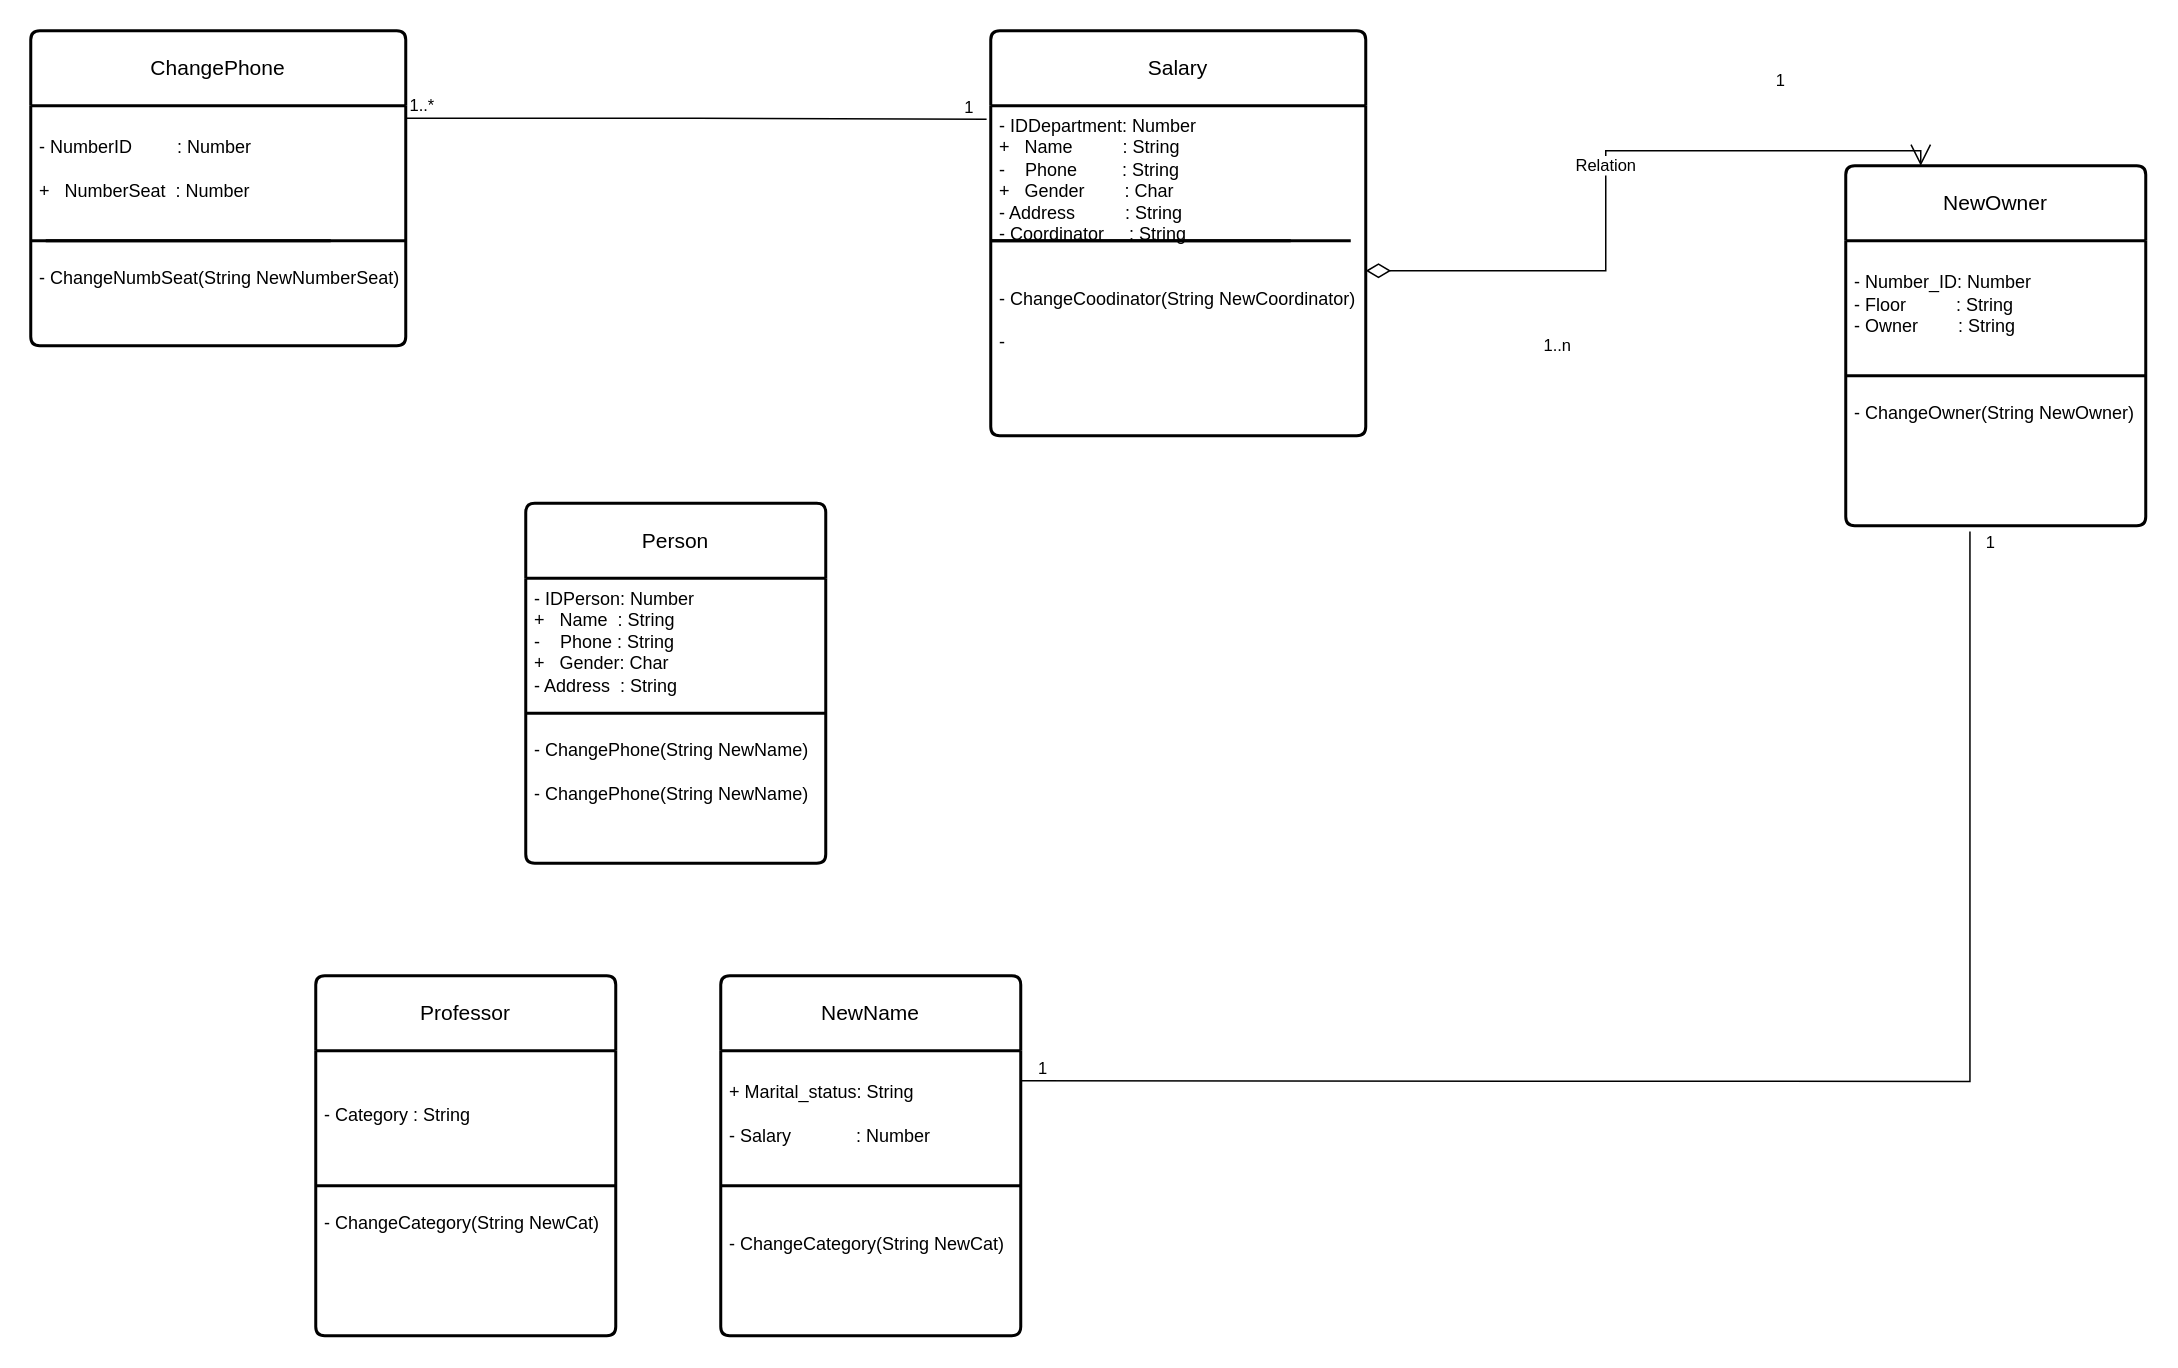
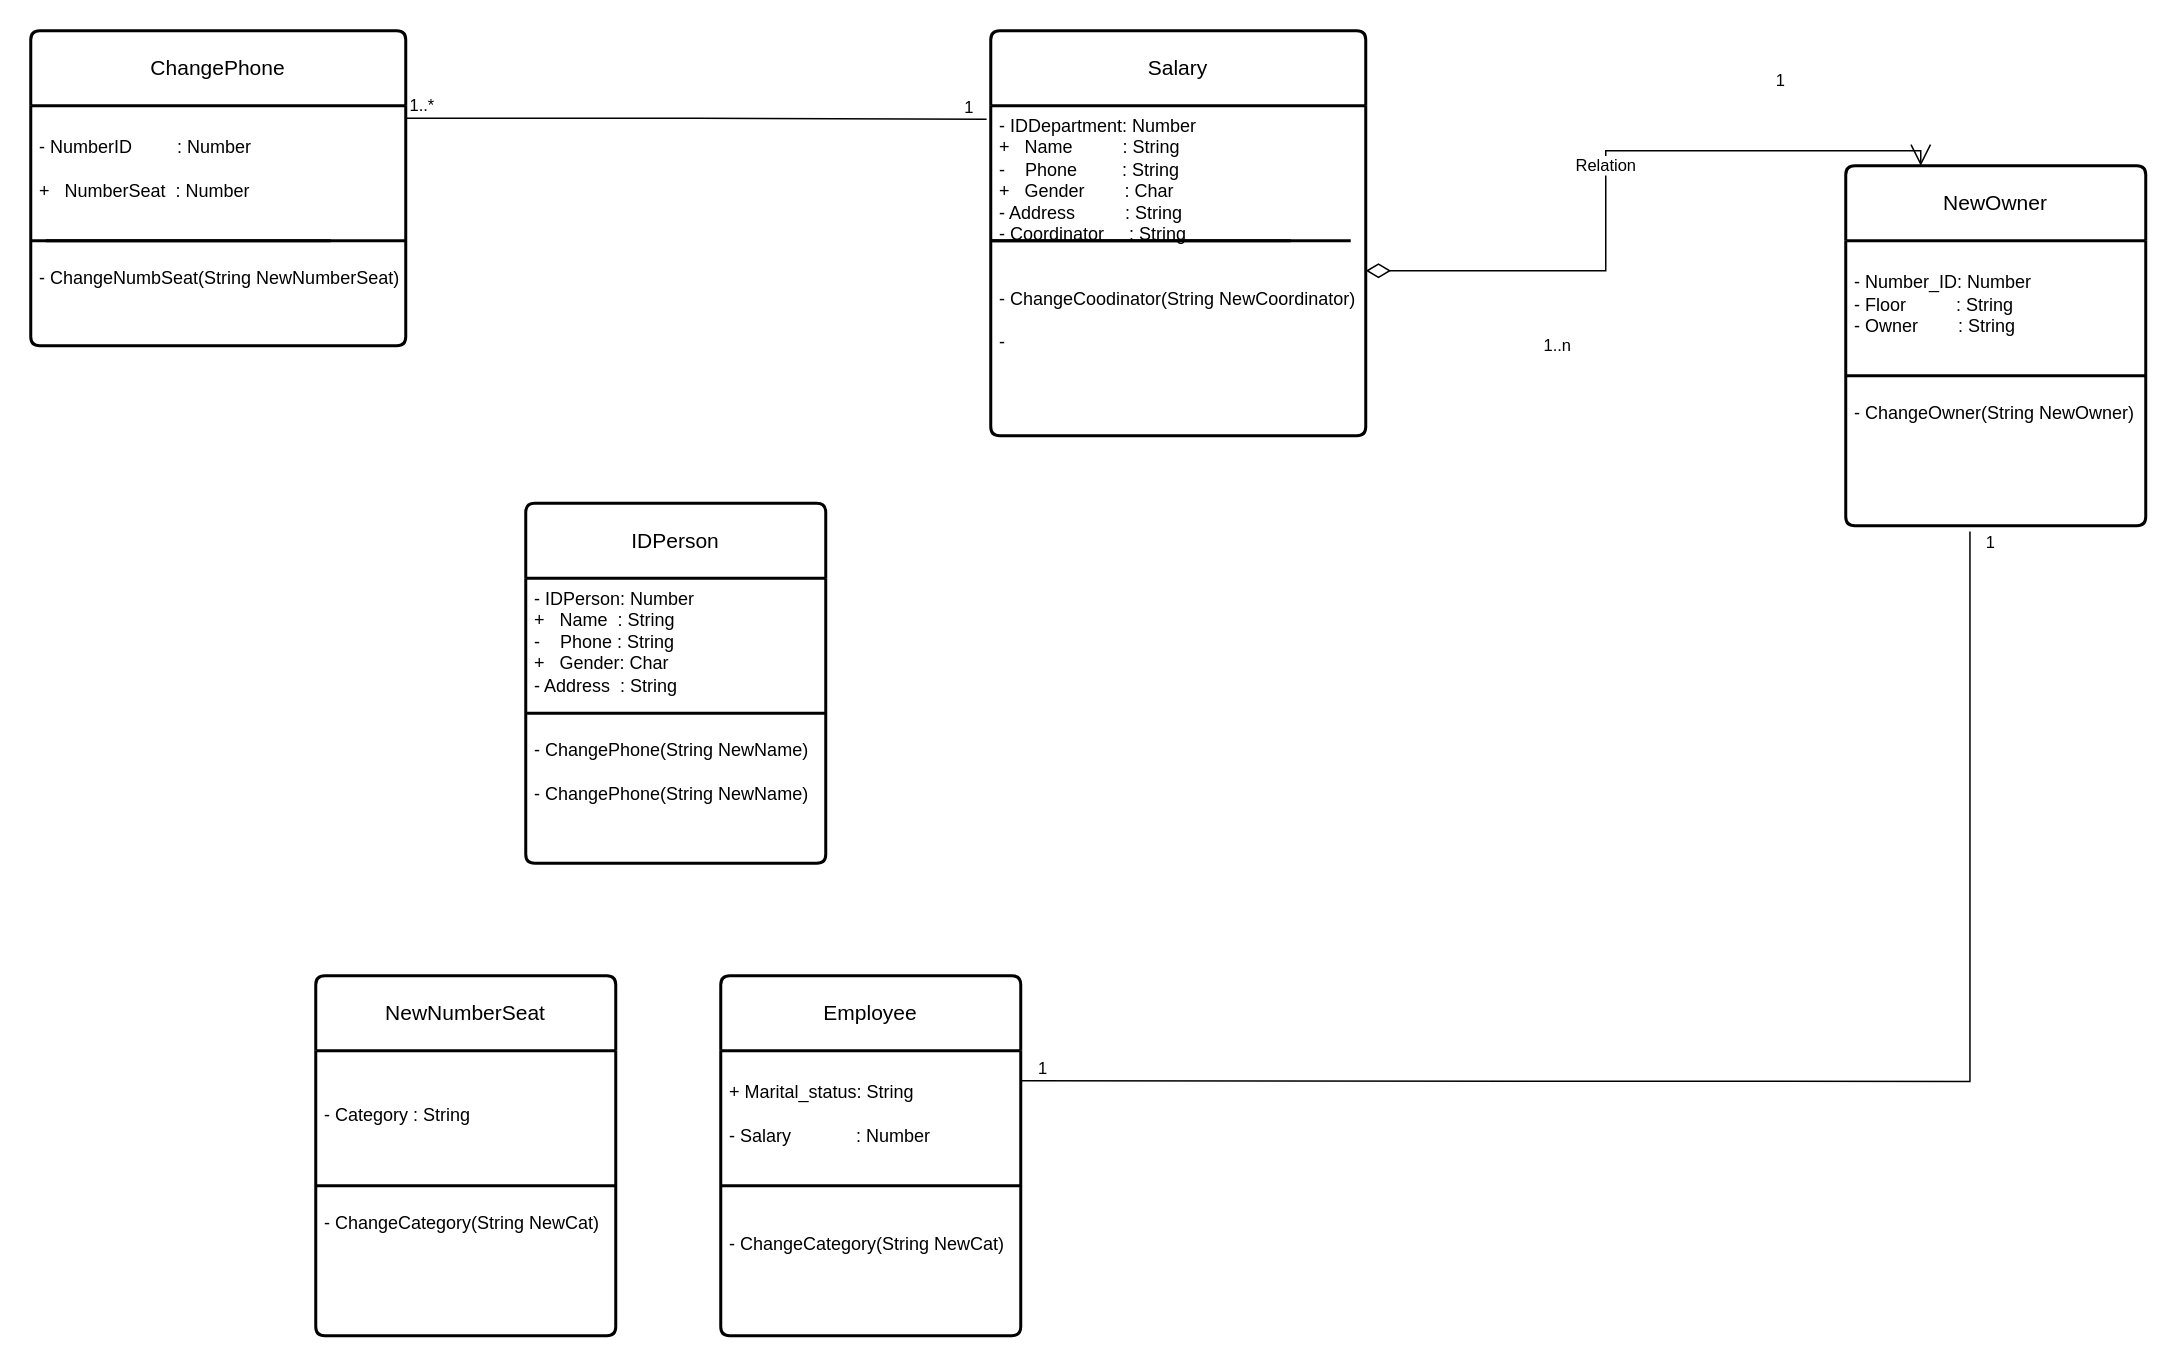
node "Person": label "Person" -> "IDPerson"
node "Professor": label "Professor" -> "NewNumberSeat"
node "NewName": label "NewName" -> "Employee"
